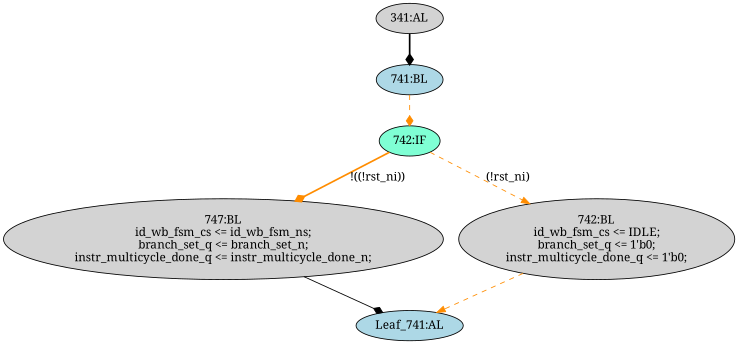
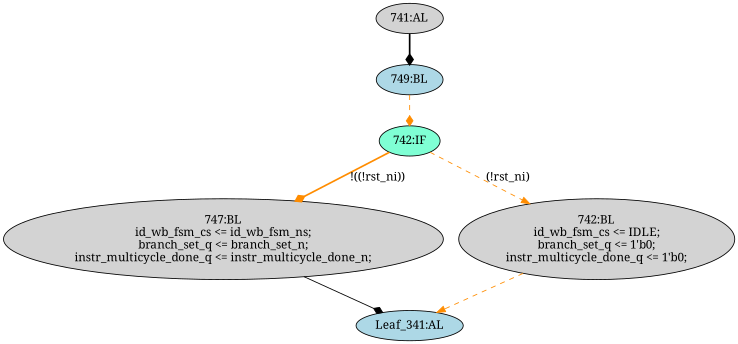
node "341:AL": label "341:AL" -> "741:AL"
node "741:BL": label "741:BL" -> "749:BL"
node "Leaf_741:AL": label "Leaf_741:AL" -> "Leaf_341:AL"
